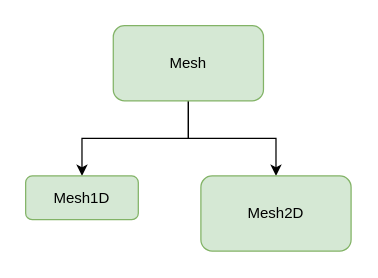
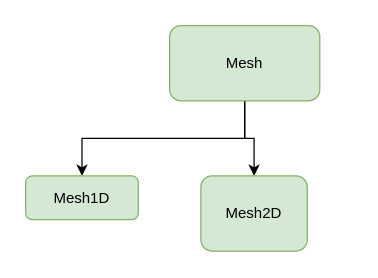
node "Mesh": moved (188, 63) -> (244, 63)
node "Mesh2D": size 150x75 -> 106x75
